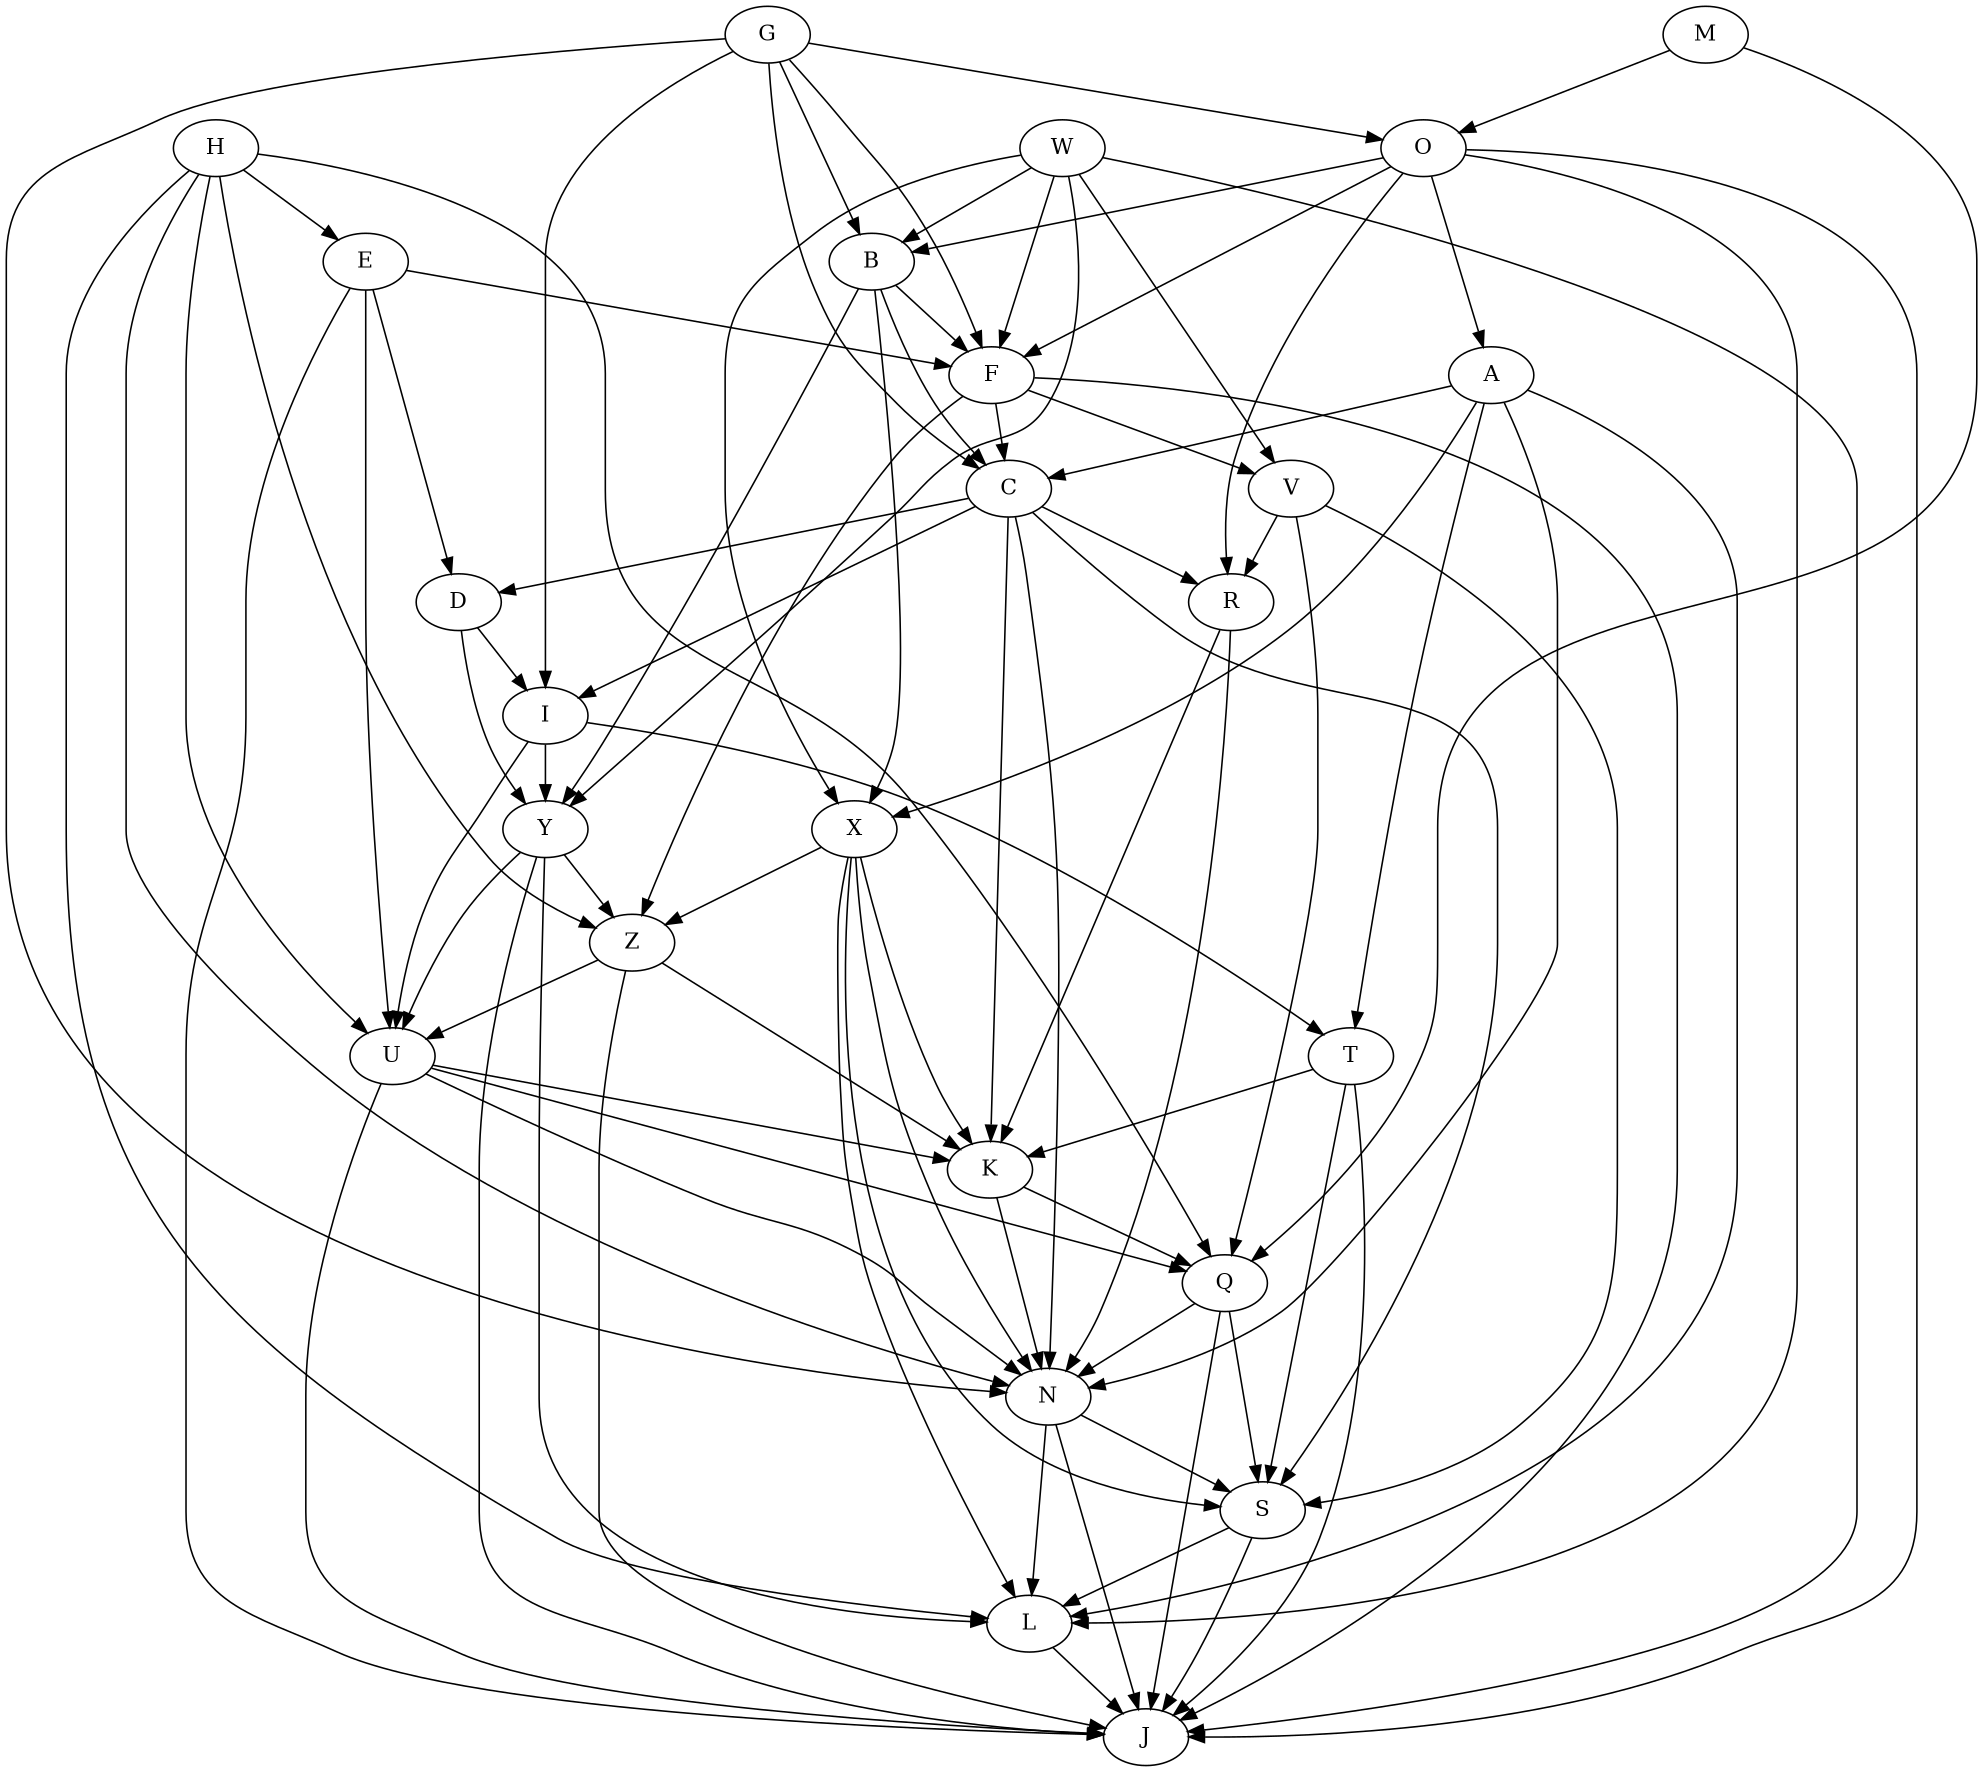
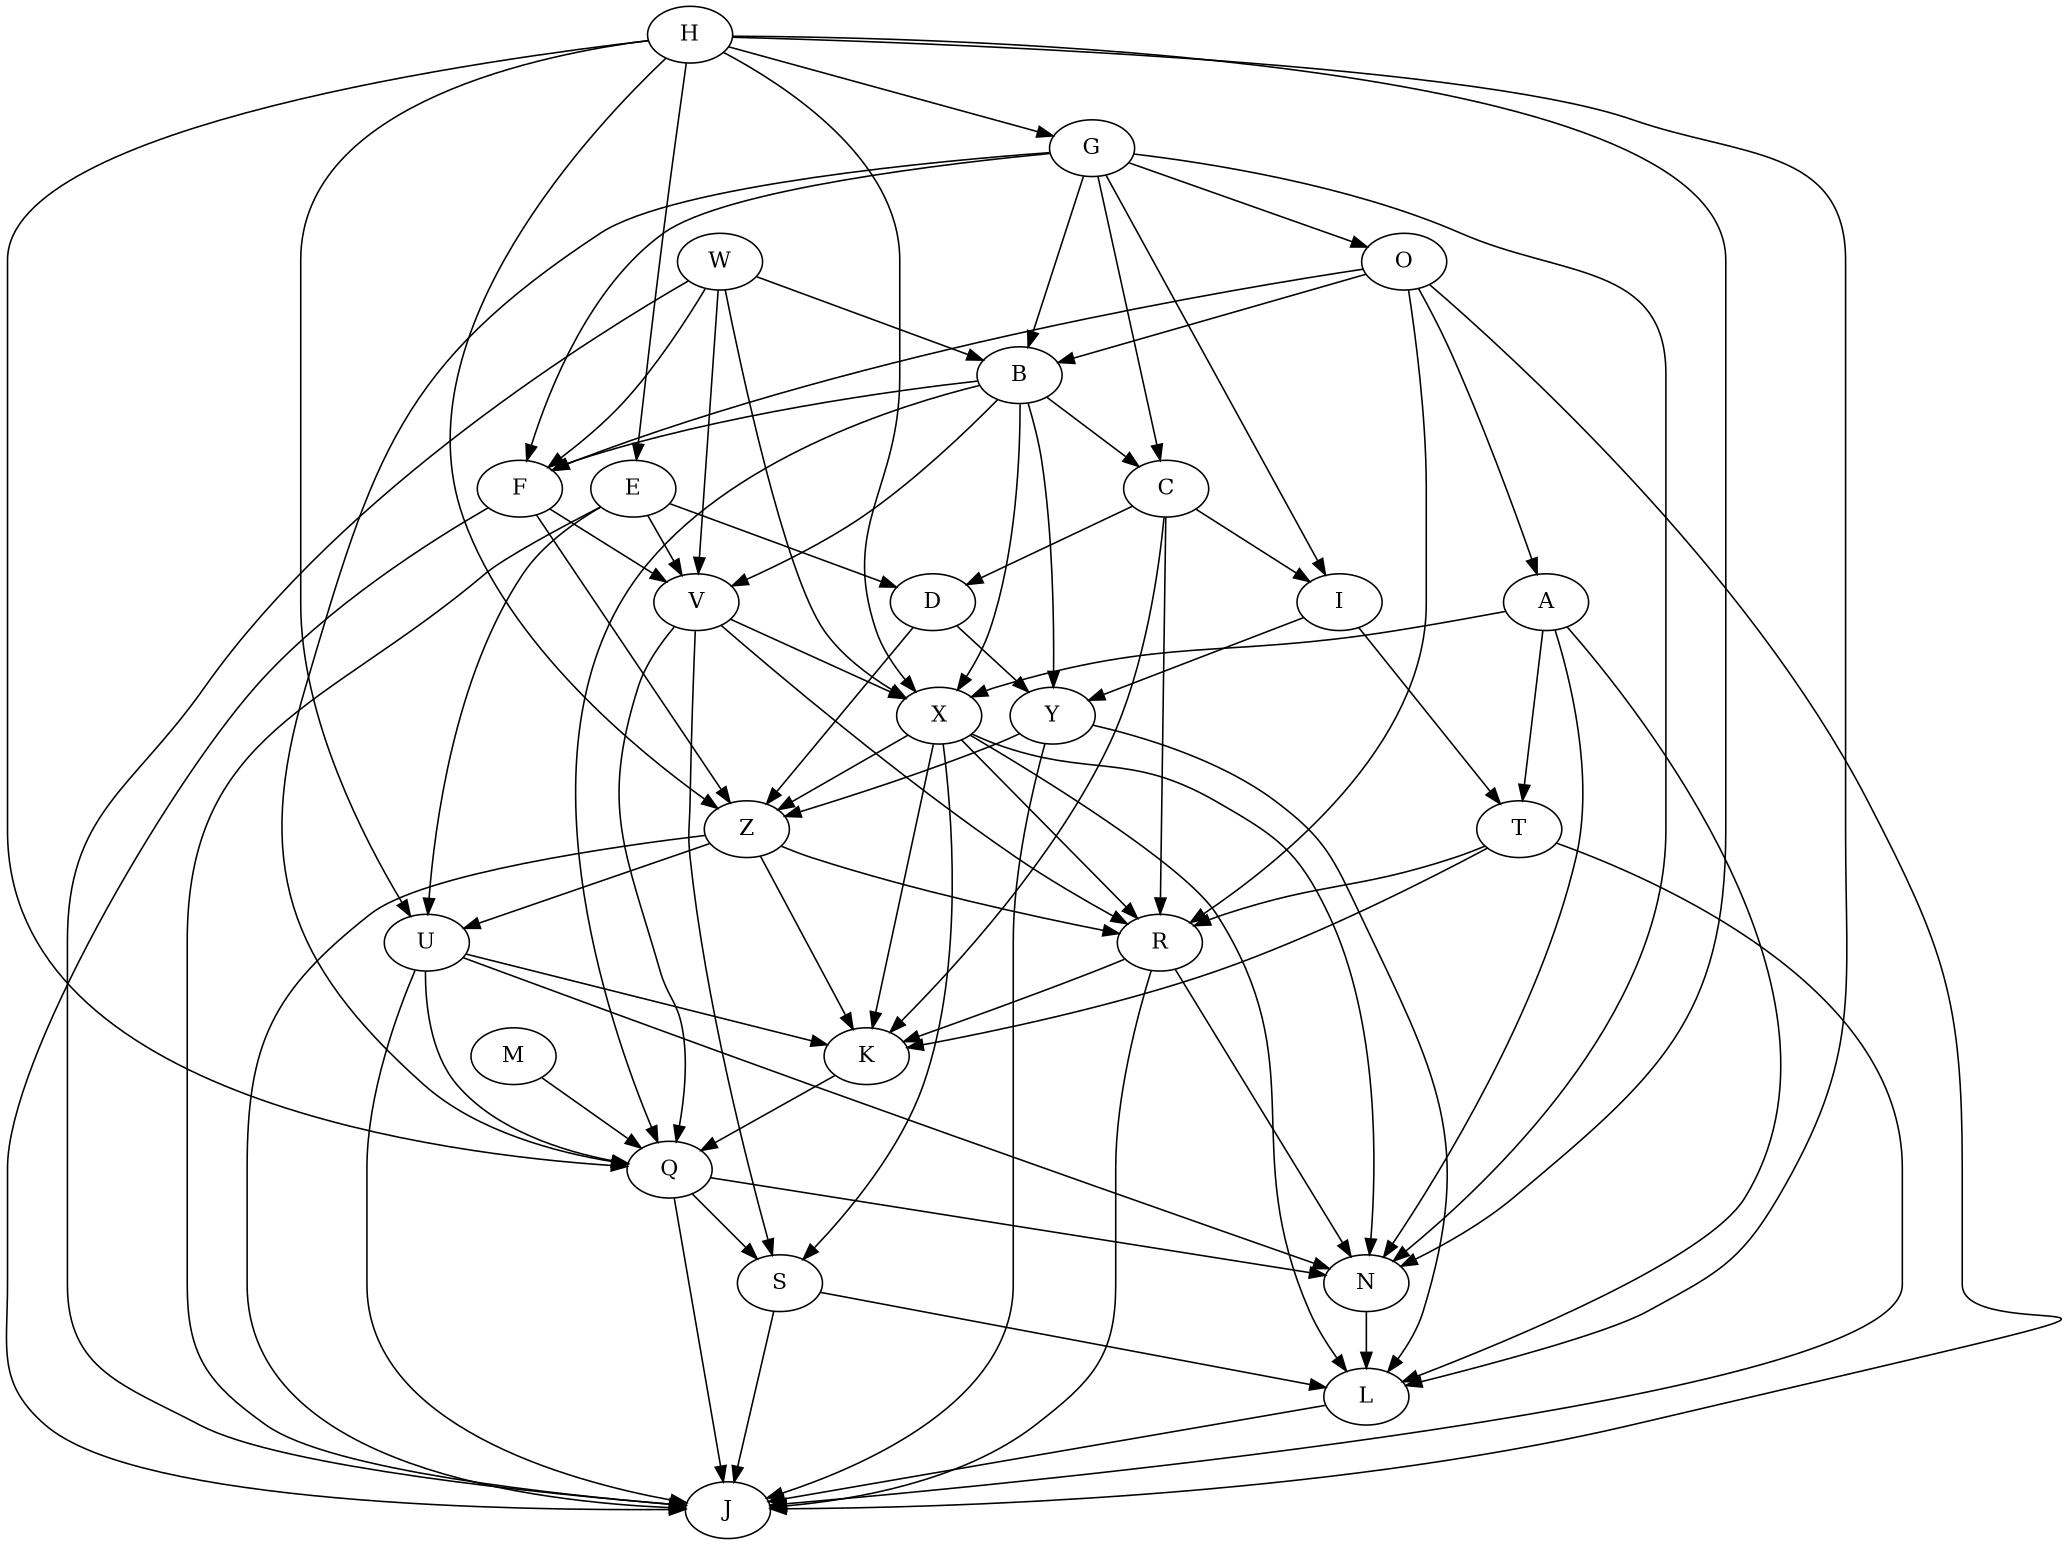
edge "M" -> "O": removed
edge "H" -> "G": added
edge "H" -> "X": added
edge "E" -> "F": now "E" -> "V"
edge "F" -> "C": removed
edge "A" -> "C": removed
edge "G" -> "Q": added
edge "B" -> "V": added
edge "W" -> "Y": removed
edge "D" -> "I": now "D" -> "Z"
edge "B" -> "Q": added
edge "V" -> "X": added
edge "X" -> "R": added
edge "I" -> "U": removed
edge "C" -> "S": removed
edge "Z" -> "R": added
edge "Y" -> "U": removed
edge "C" -> "N": removed
edge "O" -> "L": removed
edge "T" -> "S": now "T" -> "R"
edge "K" -> "N": removed
edge "N" -> "S": removed
edge "N" -> "J": now "R" -> "J"
